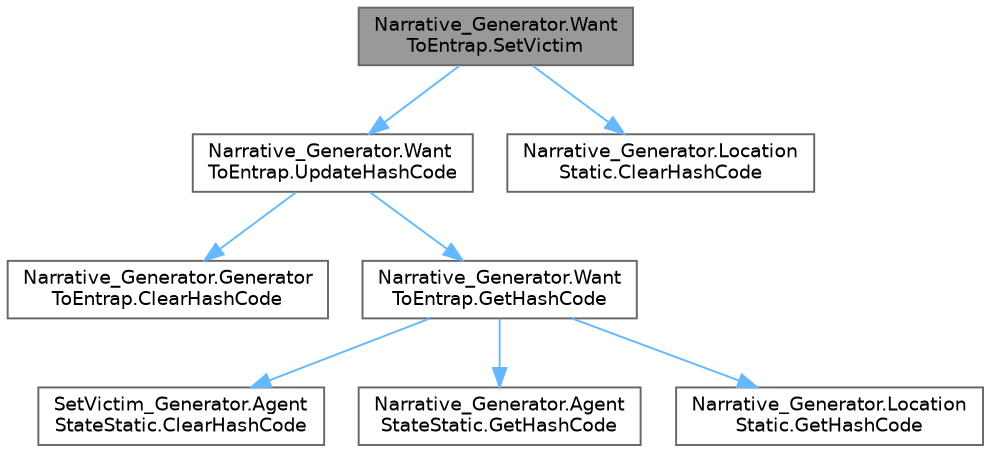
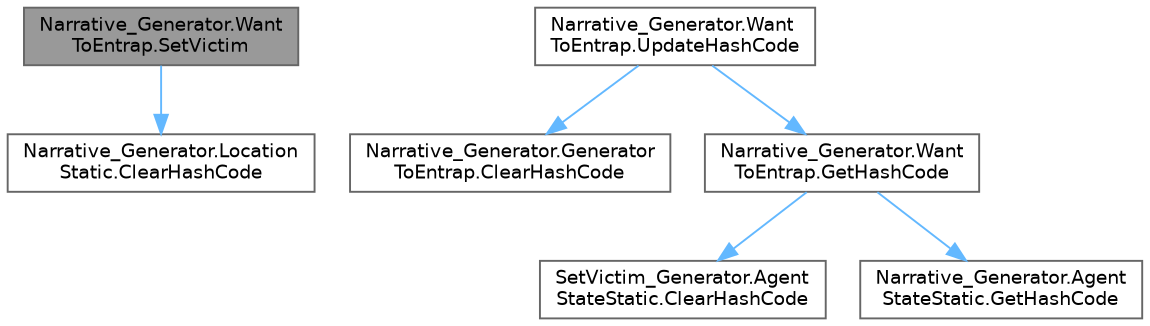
edge "Narrative_Generator.Want ToEntrap.SetVictim" -> "Narrative_Generator.Want ToEntrap.UpdateHashCode": removed
node "Narrative_Generator.Location Static.GetHashCode": removed
